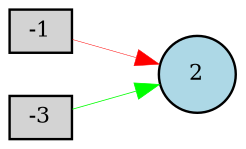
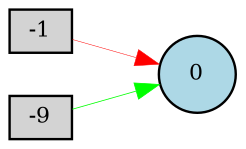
node "2": label "2" -> "0"
node "-3": label "-3" -> "-9"
